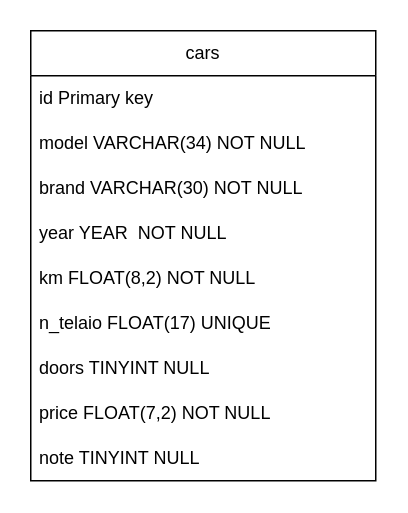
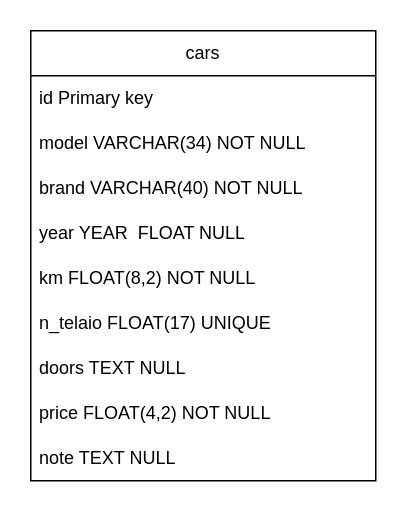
node "brand VARCHAR(30) NOT NULL": label "brand VARCHAR(30) NOT NULL" -> "brand VARCHAR(40) NOT NULL"
node "year YEAR NOT NULL": label "year YEAR NOT NULL" -> "year YEAR FLOAT NULL"
node "doors TINYINT NULL": label "doors TINYINT NULL" -> "doors TEXT NULL"
node "price FLOAT(7,2) NOT NULL": label "price FLOAT(7,2) NOT NULL" -> "price FLOAT(4,2) NOT NULL"
node "note TINYINT NULL": label "note TINYINT NULL" -> "note TEXT NULL"
